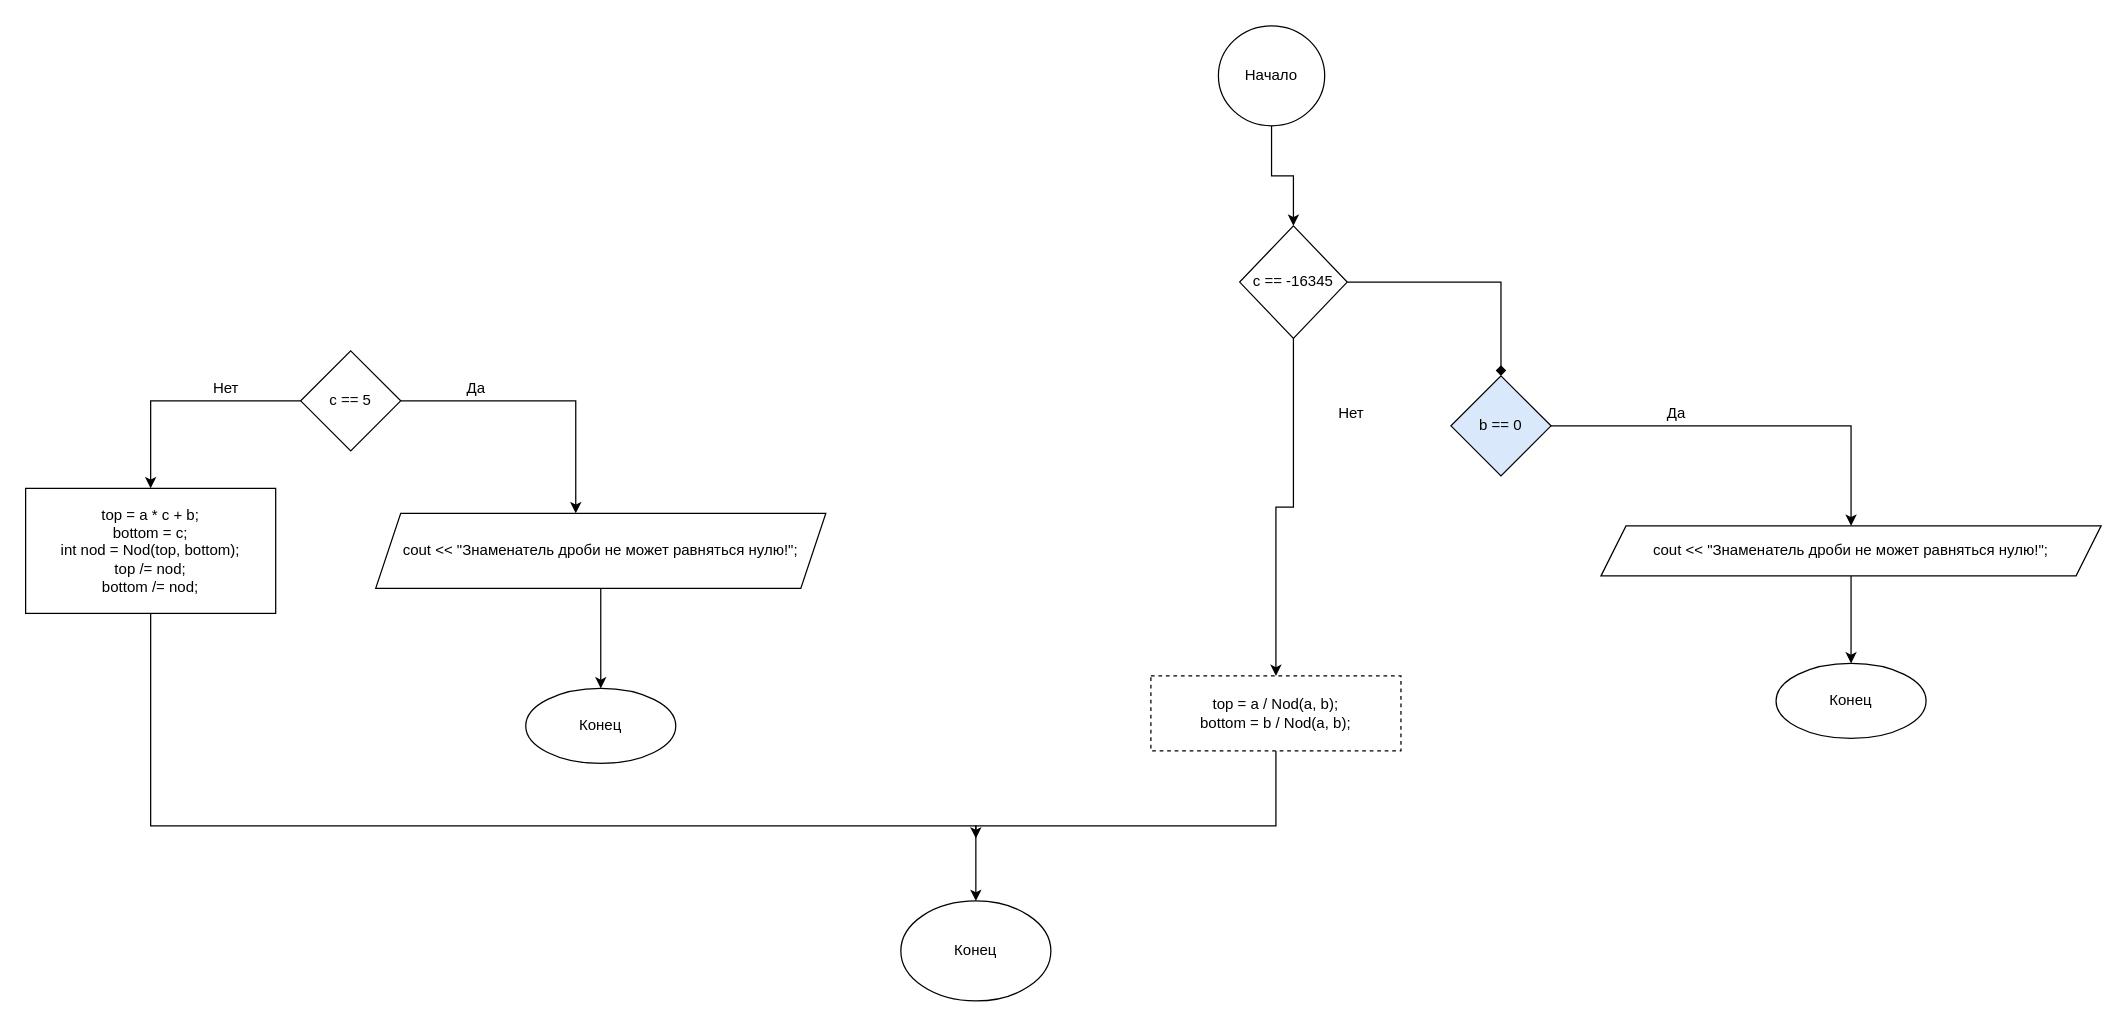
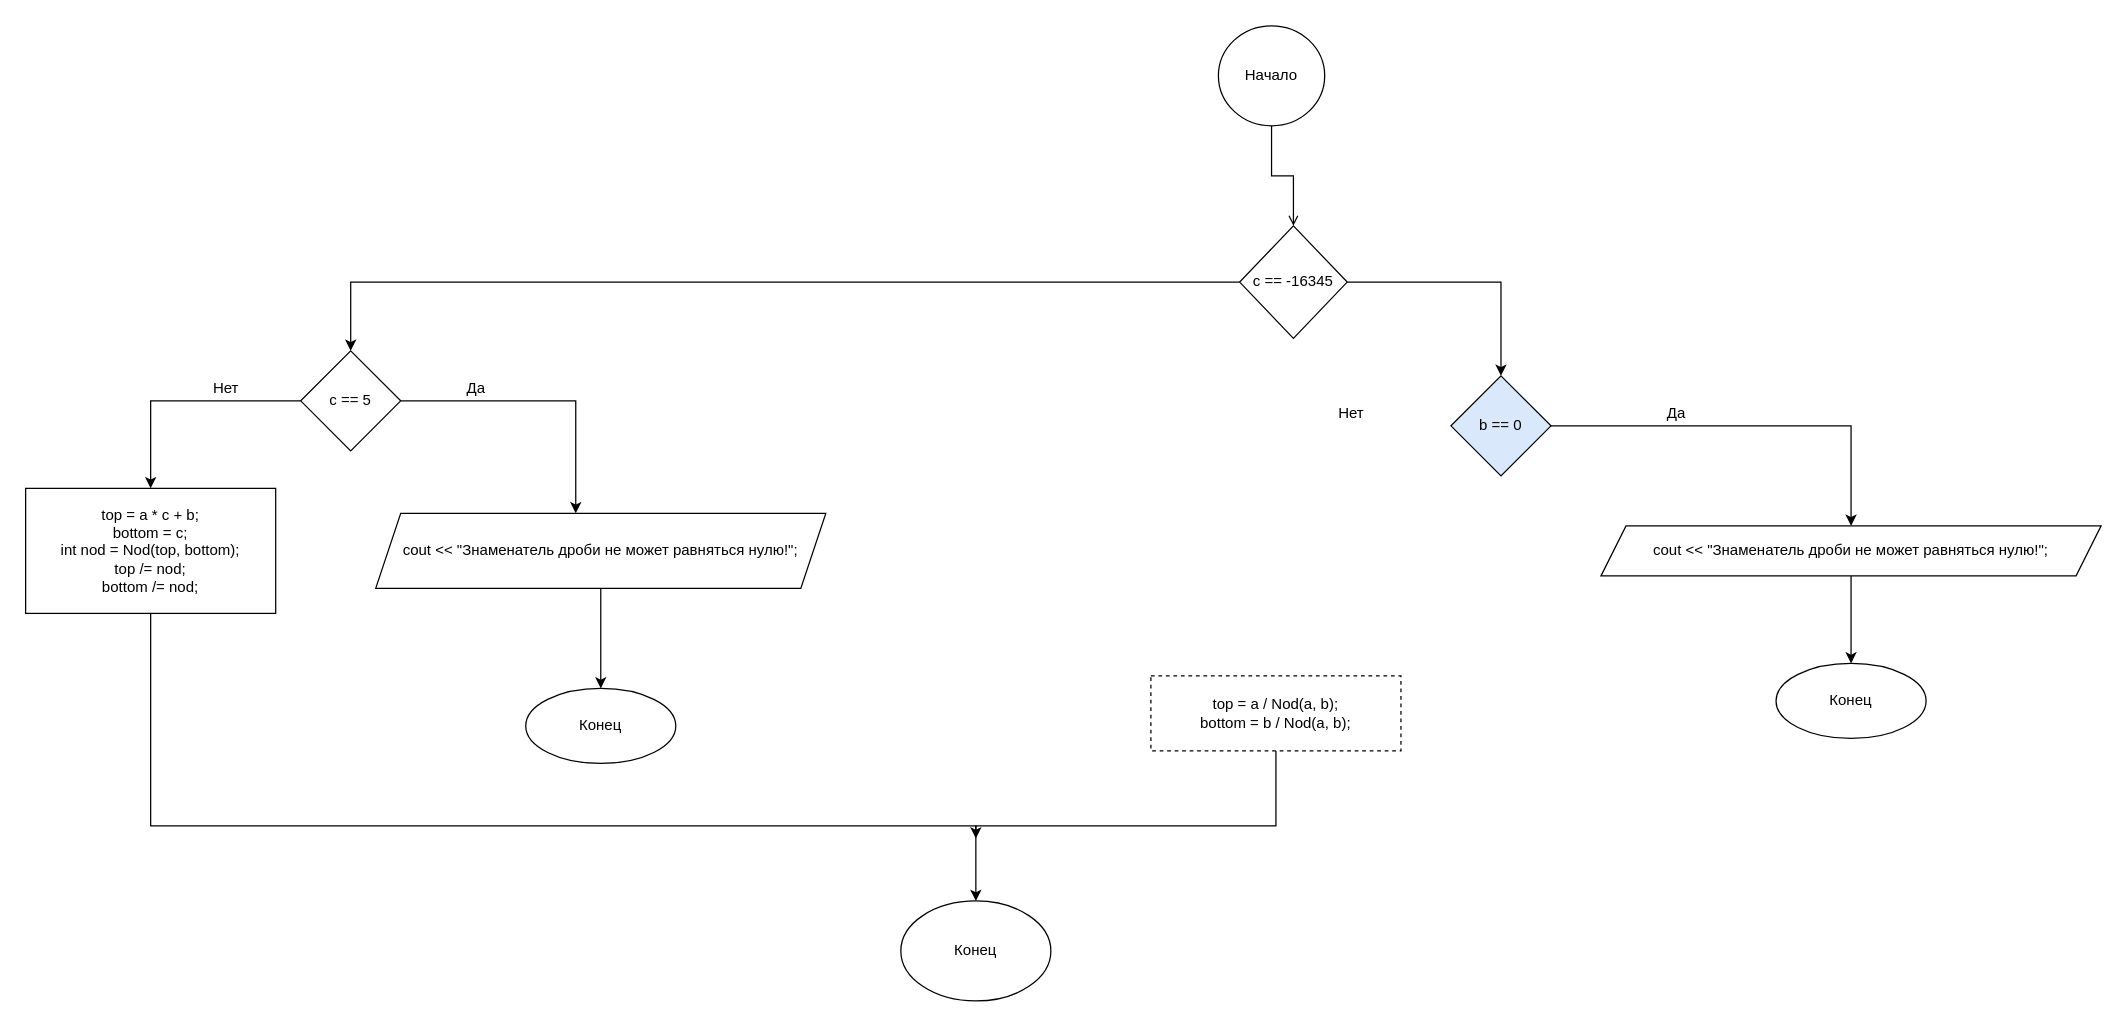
edge "Начало" -> "c == -16345": arrowhead classic -> open
edge "c == -16345" -> "b == 0": arrowhead diamond -> classic
edge "c == -16345" -> "top = a / Nod(a, b); bottom = b / Nod(a, b);": now "c == -16345" -> "c == 5"
